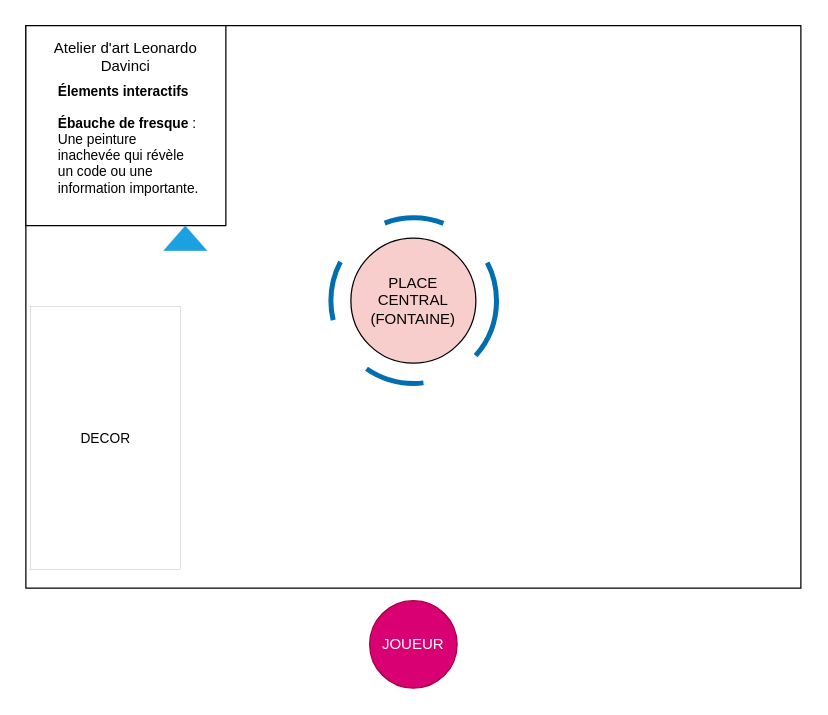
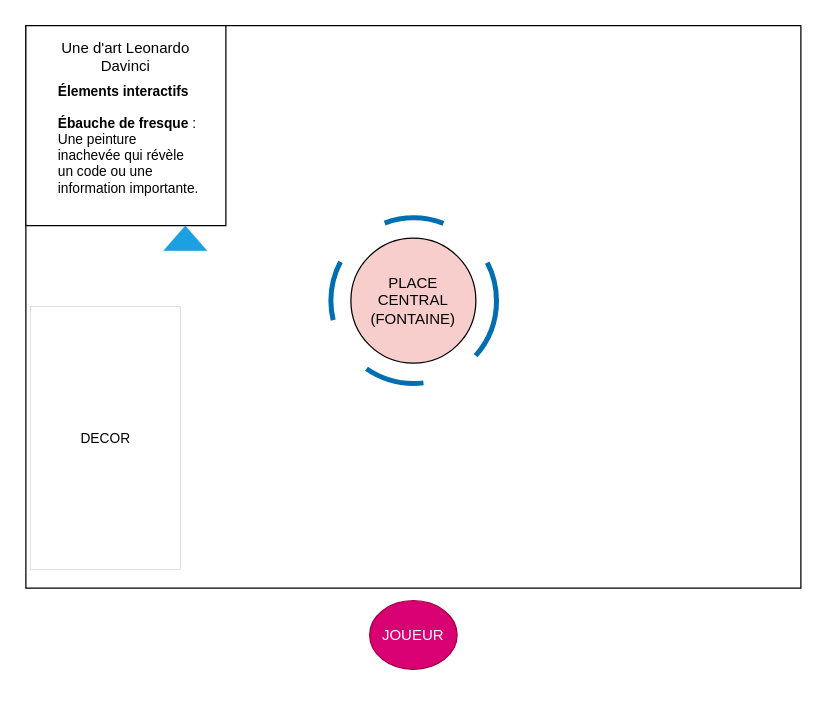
node "Atelier d'art Leonardo Davinci": label "Atelier d'art Leonardo Davinci" -> "Une d'art Leonardo Davinci"
node "JOUEUR": size 88x88 -> 88x69
